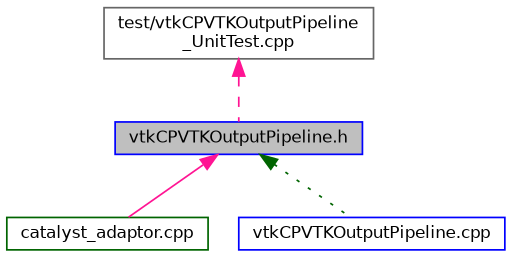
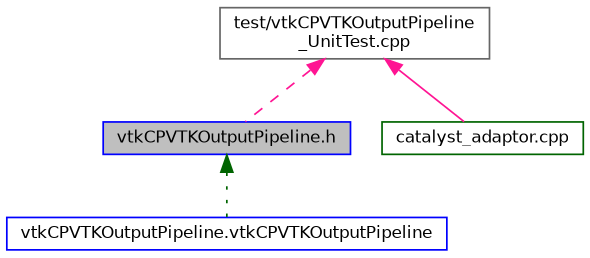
edge "catalyst_adaptor.cpp" -> "vtkCPVTKOutputPipeline.h": now "catalyst_adaptor.cpp" -> "test/vtkCPVTKOutputPipeline _UnitTest.cpp"
node "vtkCPVTKOutputPipeline.cpp": label "vtkCPVTKOutputPipeline.cpp" -> "vtkCPVTKOutputPipeline.vtkCPVTKOutputPipeline"
